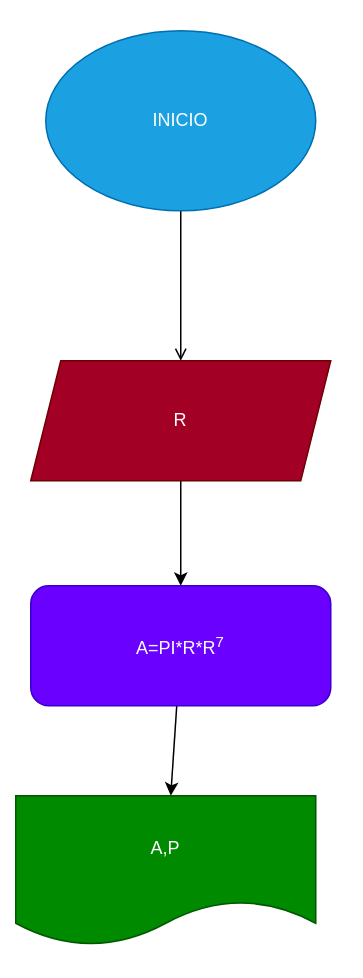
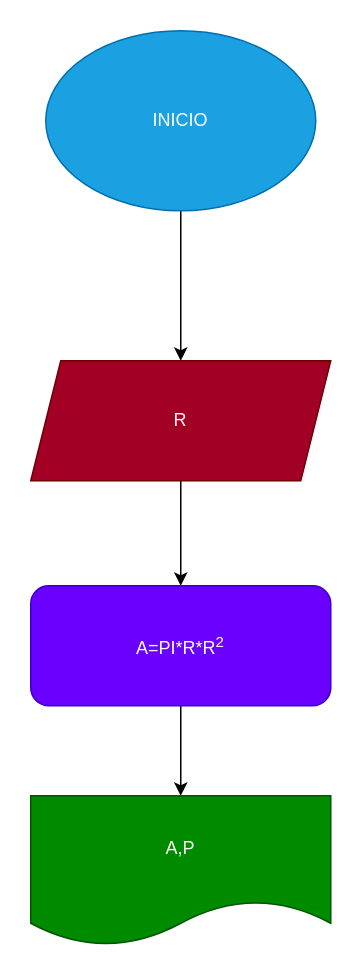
edge "INICIO" -> "R": arrowhead open -> classic
node "A=PI*R*R7": label "A=PI*R*R7" -> "A=PI*R*R2"
node "A,P": moved (166, 871) -> (181, 871)
